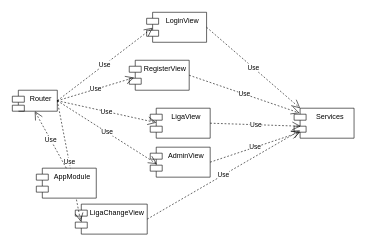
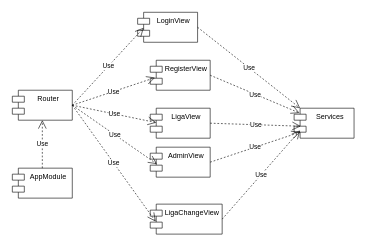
node "LoginView": moved (177, 27) -> (168, 27)
node "RegisterView": moved (159, 75) -> (180, 75)
node "Router": size 45x21 -> 60x30
node "AppModule": moved (66, 183) -> (42, 183)
node "LigaChangeView": moved (111, 219) -> (186, 219)
